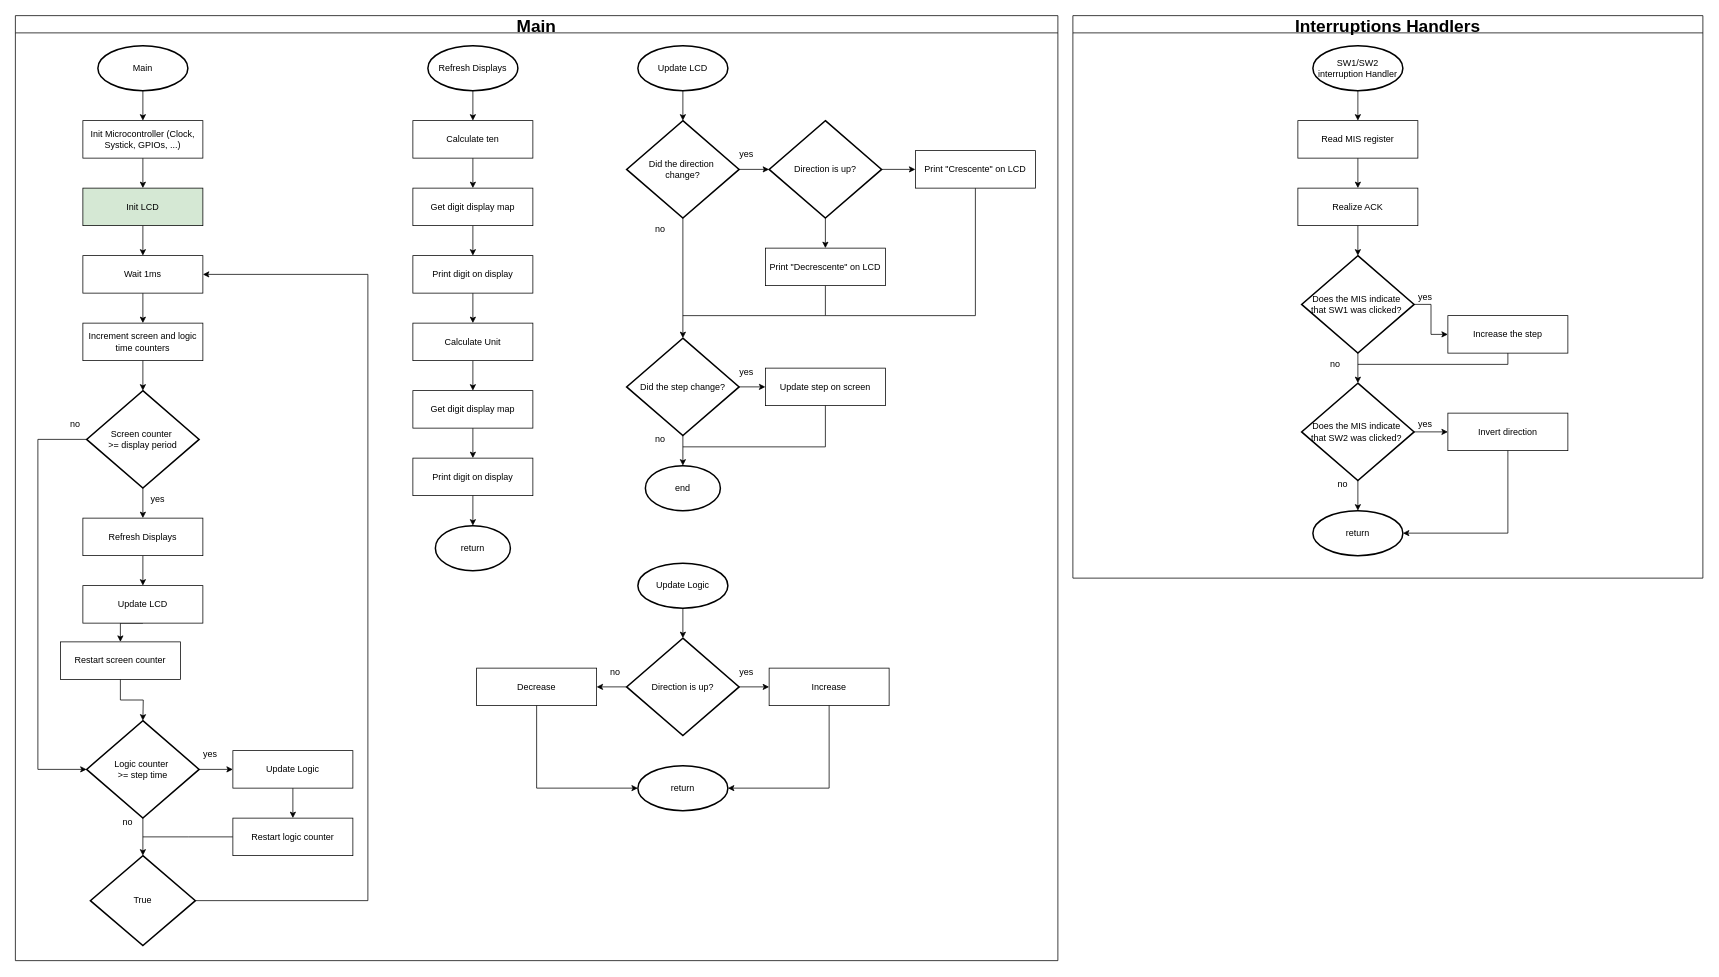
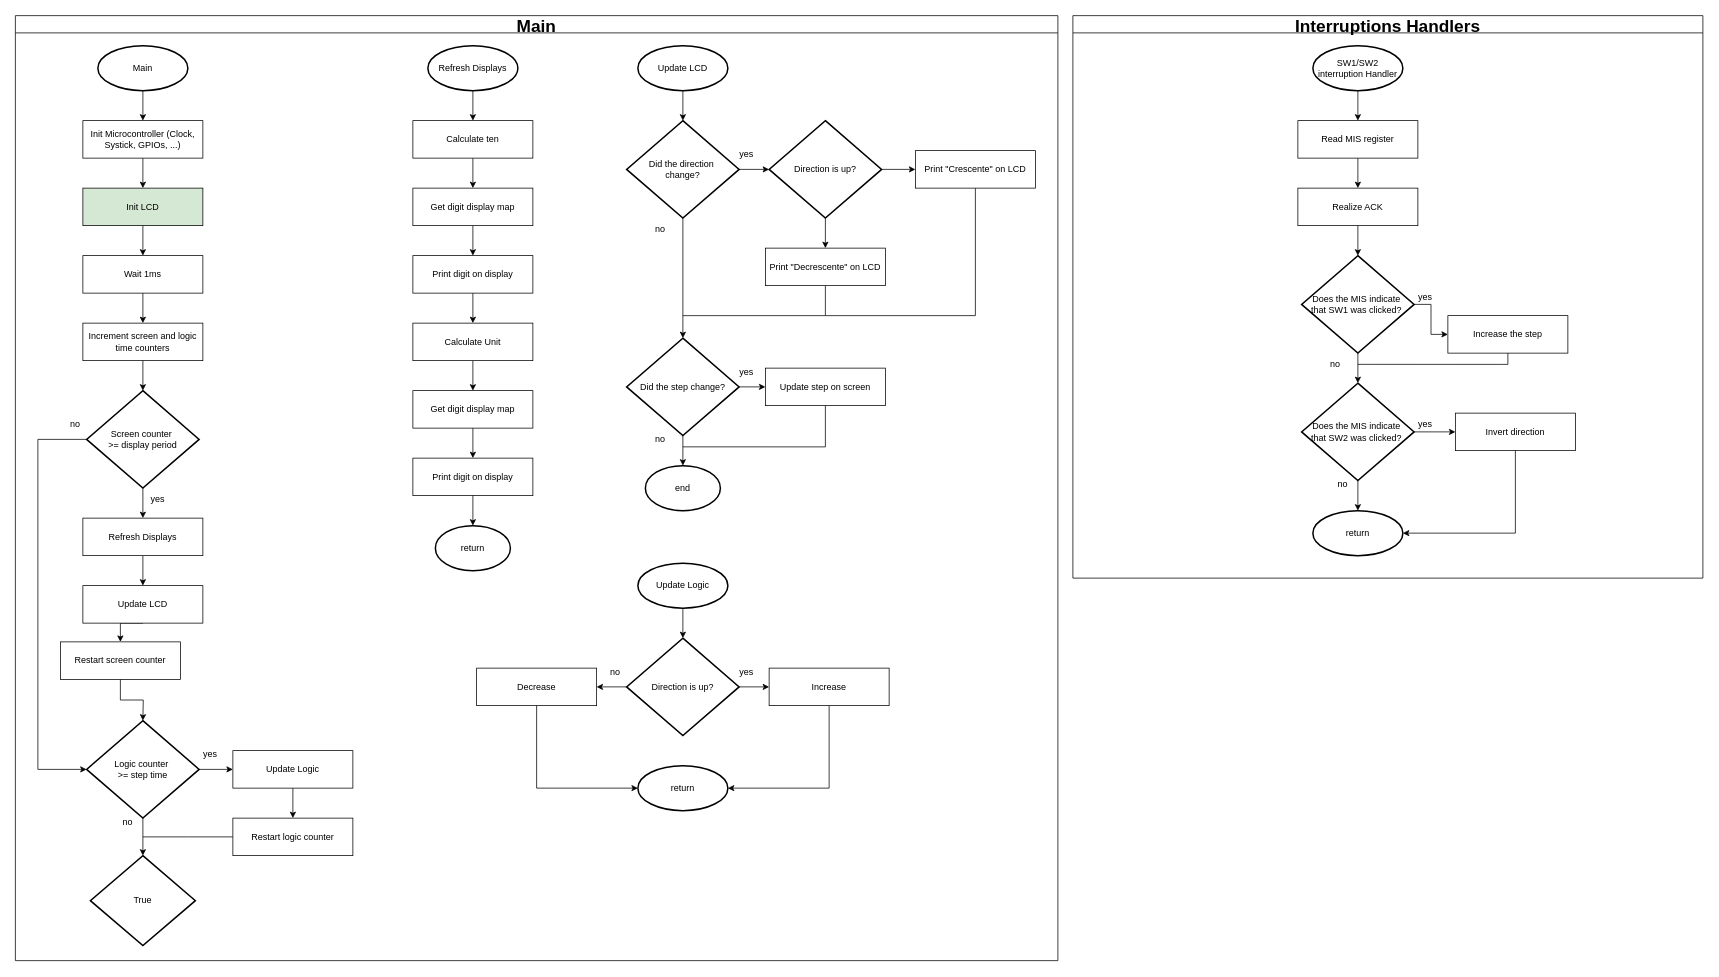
node "Invert direction": moved (1508, 432) -> (1515, 432)
edge "True" -> "Wait 1ms": removed
